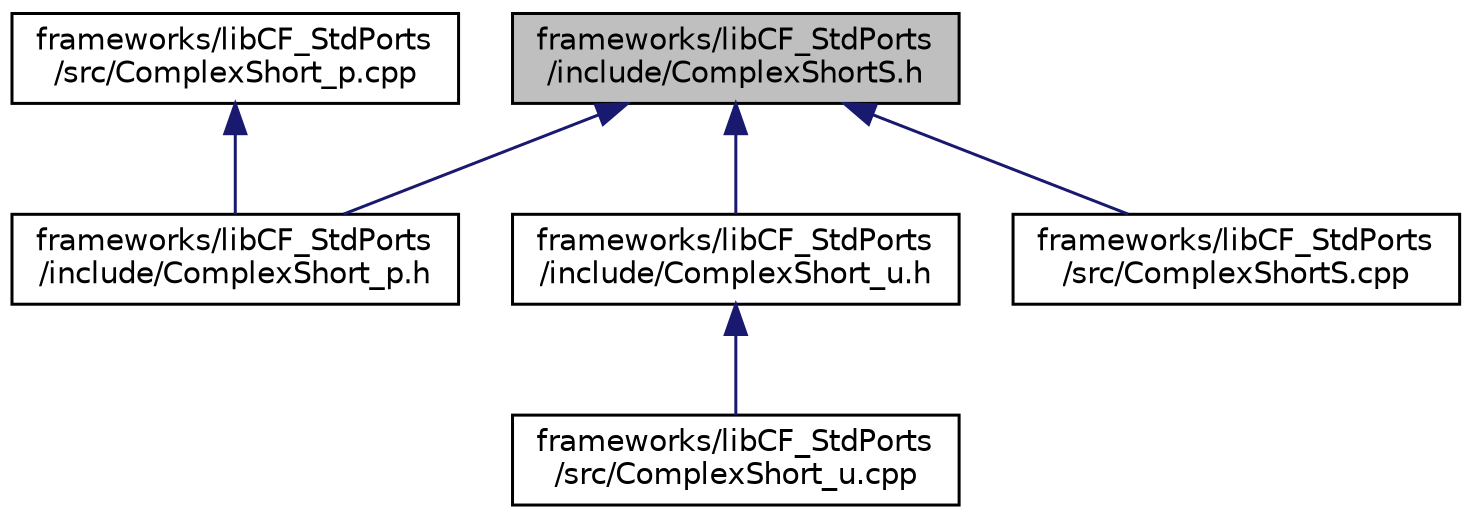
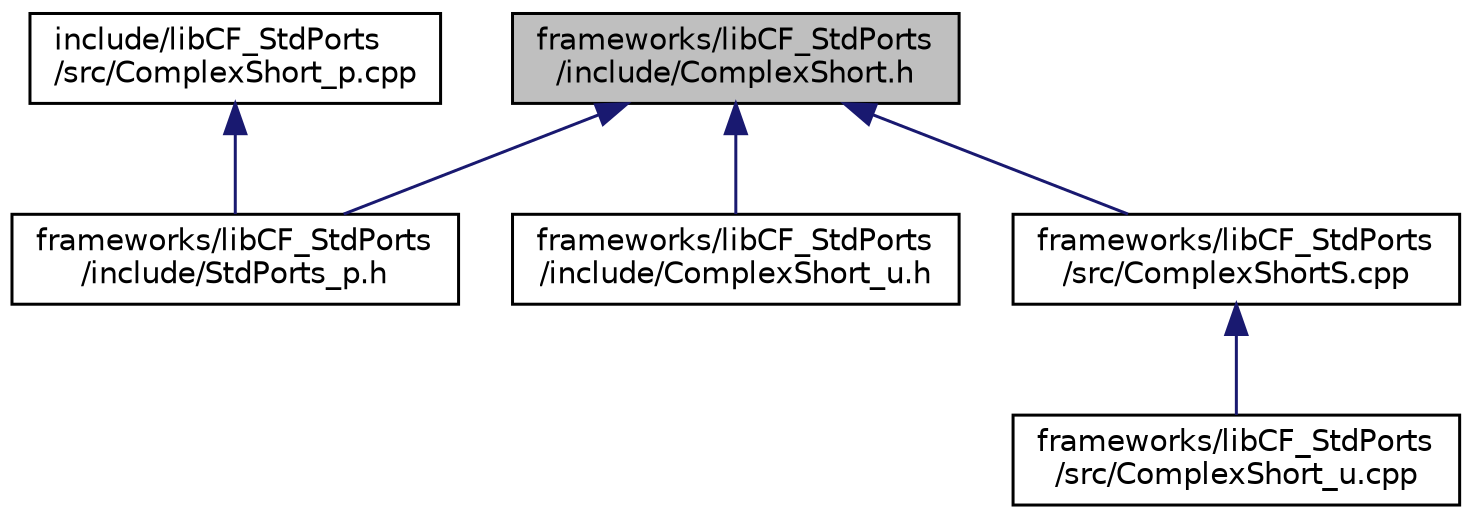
node "frameworks/libCF_StdPorts /src/ComplexShort_p.cpp": label "frameworks/libCF_StdPorts /src/ComplexShort_p.cpp" -> "include/libCF_StdPorts /src/ComplexShort_p.cpp"
node "frameworks/libCF_StdPorts /include/ComplexShortS.h": label "frameworks/libCF_StdPorts /include/ComplexShortS.h" -> "frameworks/libCF_StdPorts /include/ComplexShort.h"
node "frameworks/libCF_StdPorts /include/ComplexShort_p.h": label "frameworks/libCF_StdPorts /include/ComplexShort_p.h" -> "frameworks/libCF_StdPorts /include/StdPorts_p.h"
edge "frameworks/libCF_StdPorts /src/ComplexShort_u.cpp" -> "frameworks/libCF_StdPorts /include/ComplexShort_u.h": now "frameworks/libCF_StdPorts /src/ComplexShort_u.cpp" -> "frameworks/libCF_StdPorts /src/ComplexShortS.cpp"
